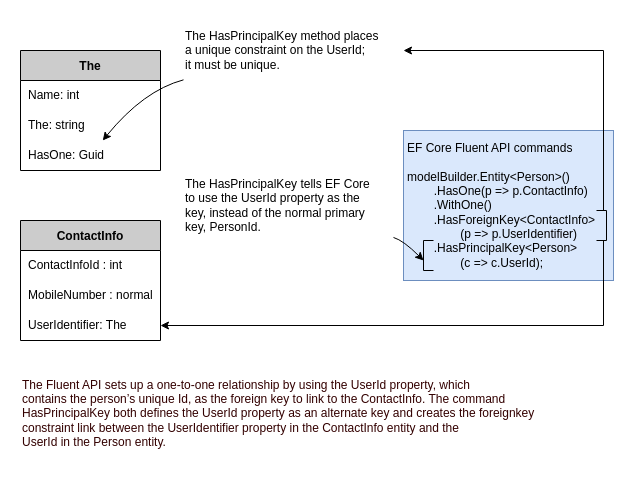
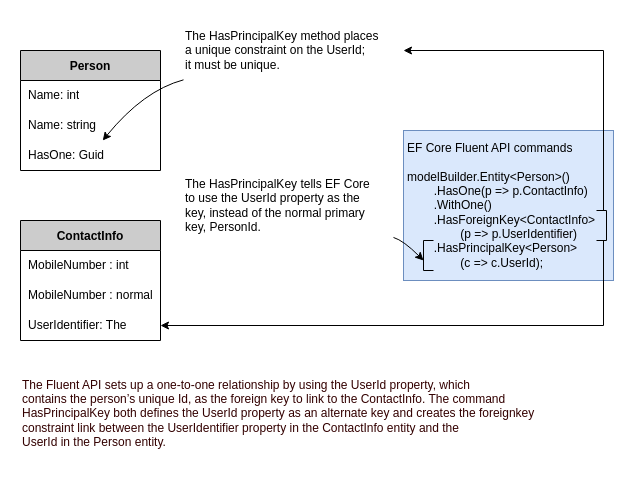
node "The": label "The" -> "Person"
node "The: string": label "The: string" -> "Name: string"
node "ContactInfoId : int": label "ContactInfoId : int" -> "MobileNumber : int"
